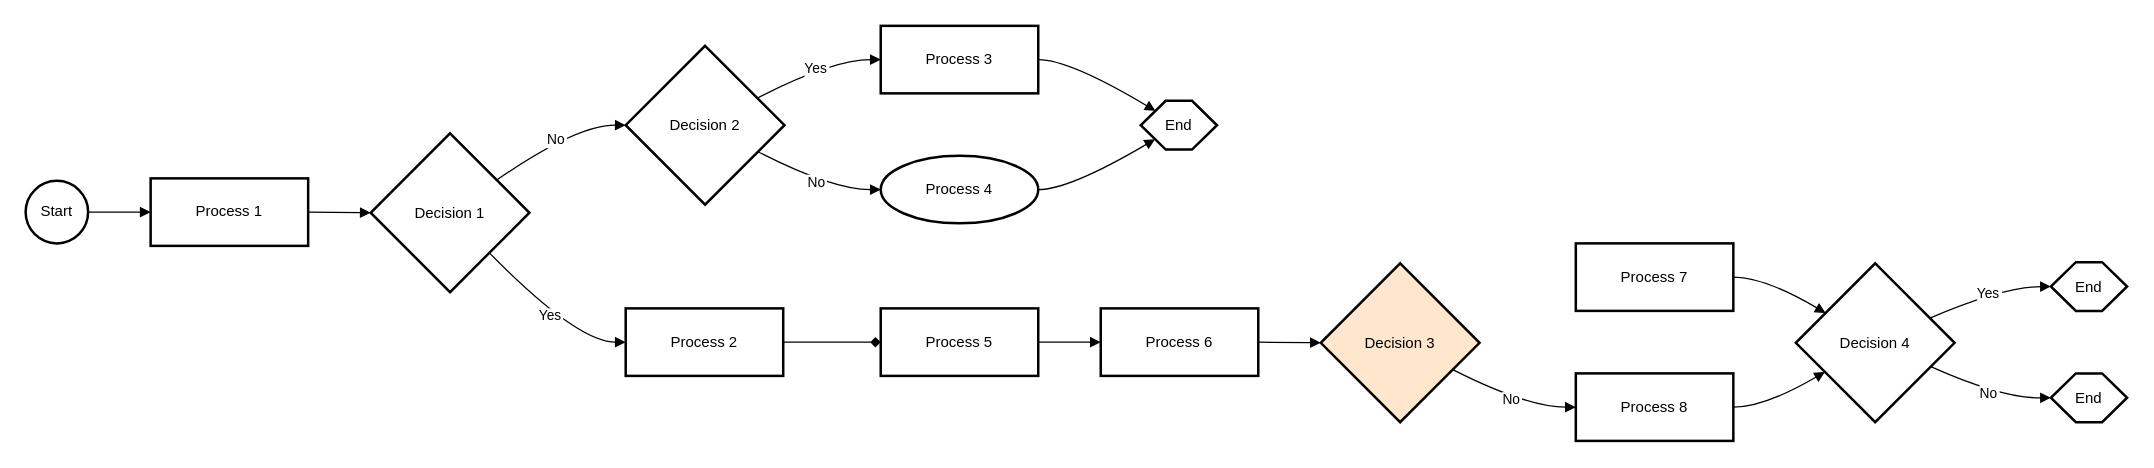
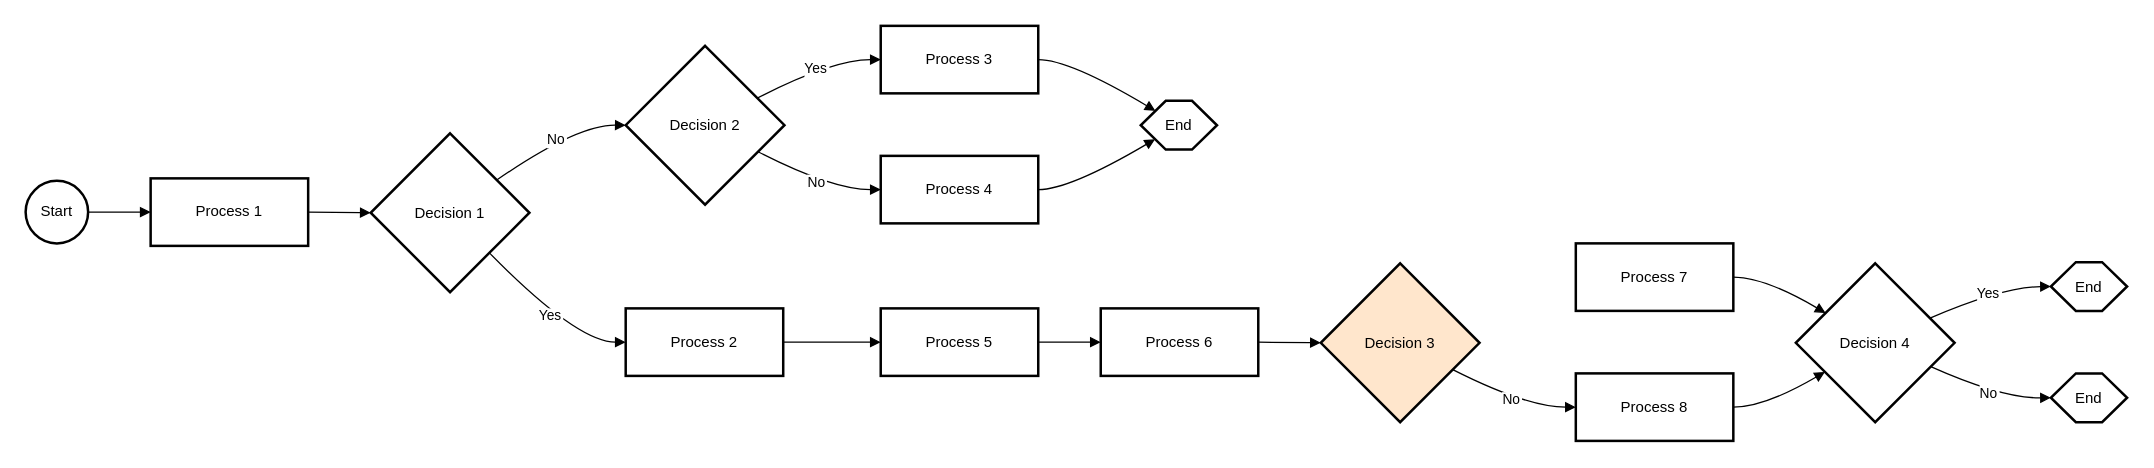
node "Process 4": shape ellipse -> rectangle
edge "Process 2" -> "Process 5": arrowhead diamond -> block
